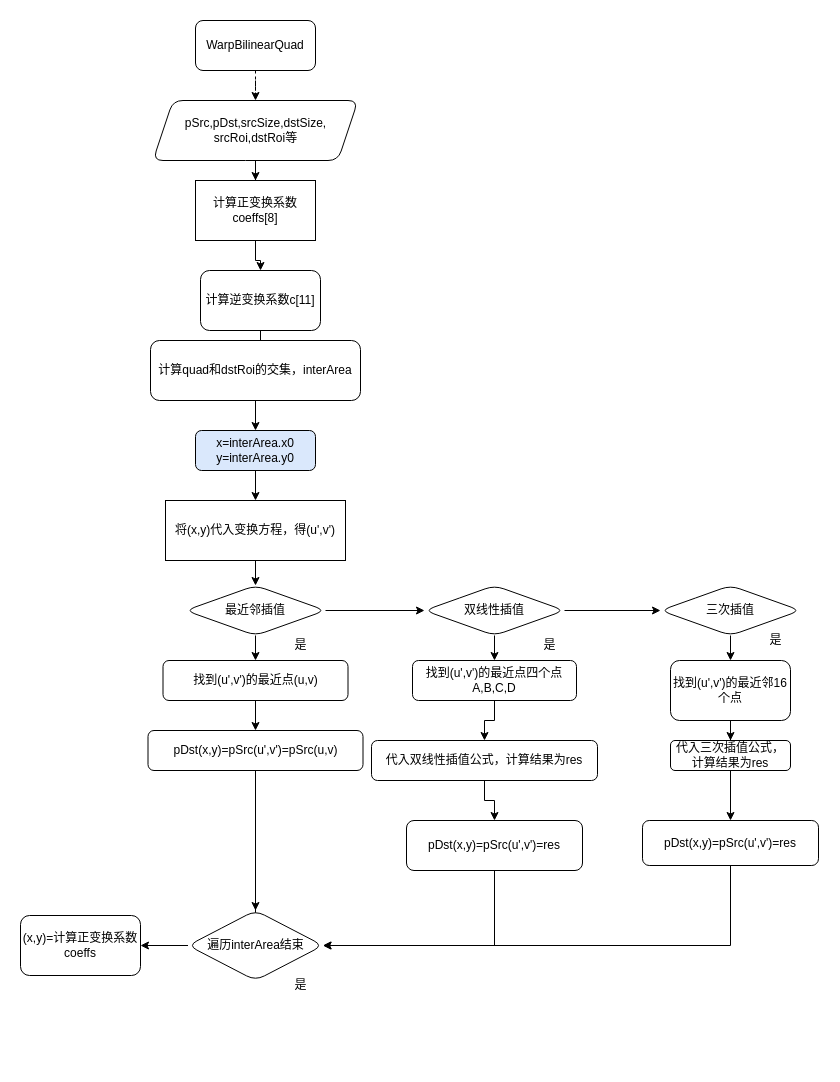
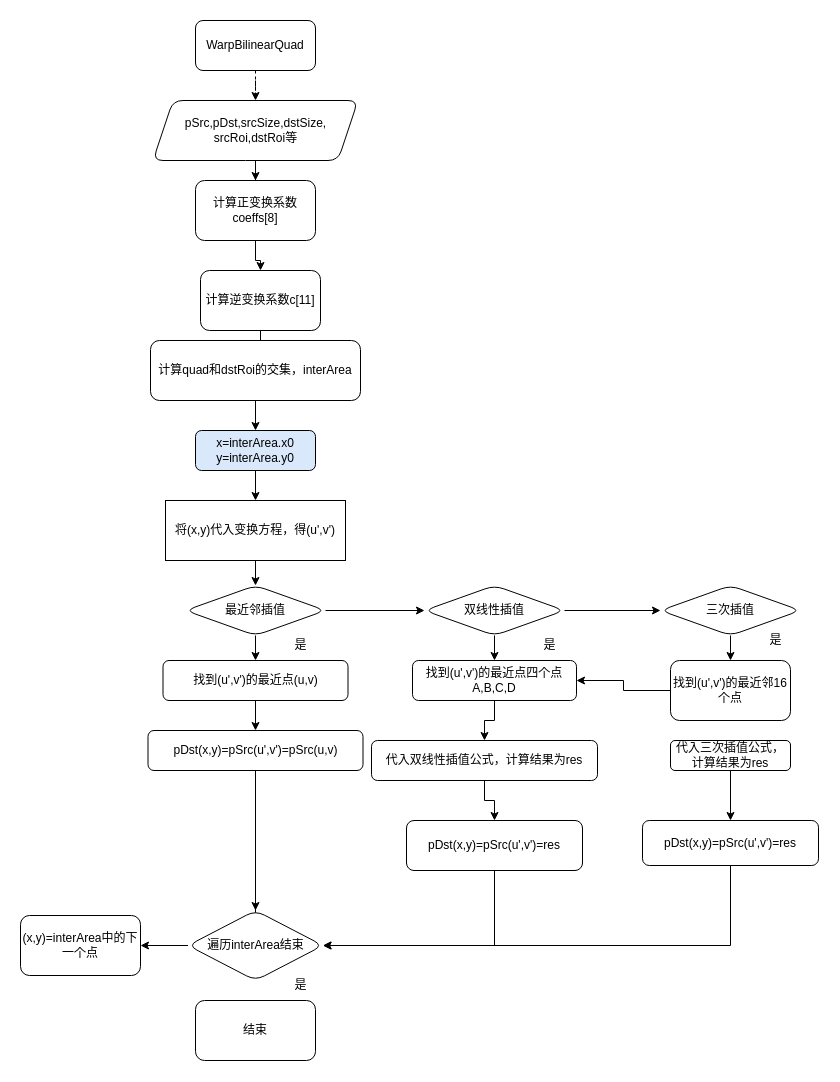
node "计算正变换系数coeffs[8]": shape rectangle -> rounded rectangle
edge "找到(u',v')的最近邻16个点" -> "代入三次插值公式，计算结果为res": now "找到(u',v')的最近邻16个点" -> "找到(u',v')的最近点四个点A,B,C,D"
node "(x,y)=计算正变换系数coeffs": label "(x,y)=计算正变换系数coeffs" -> "(x,y)=interArea中的下一个点"
node "结束": added
